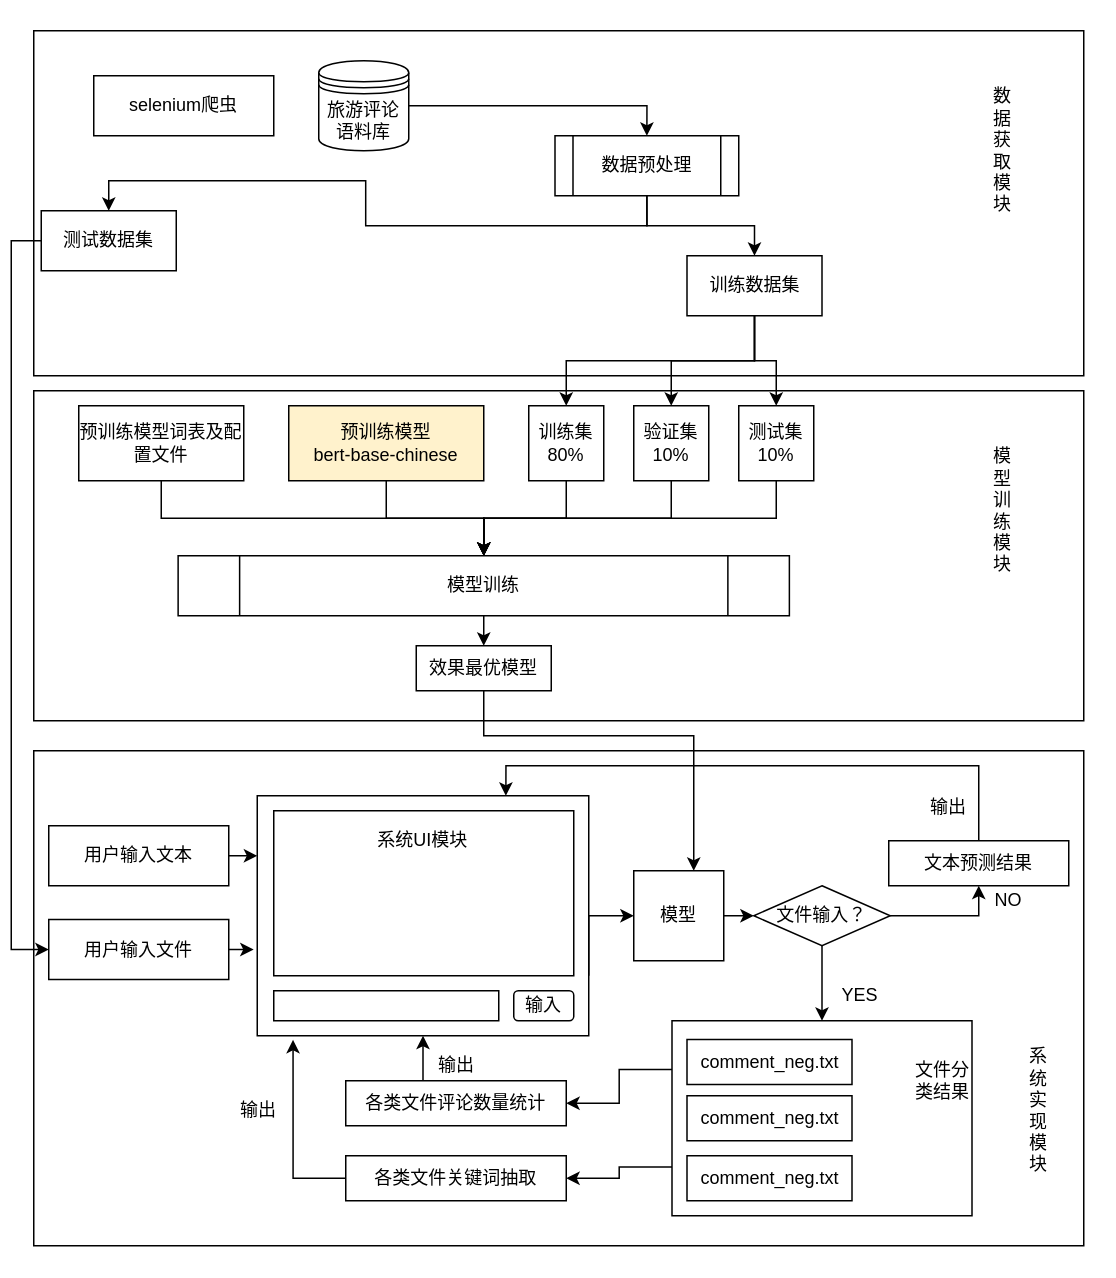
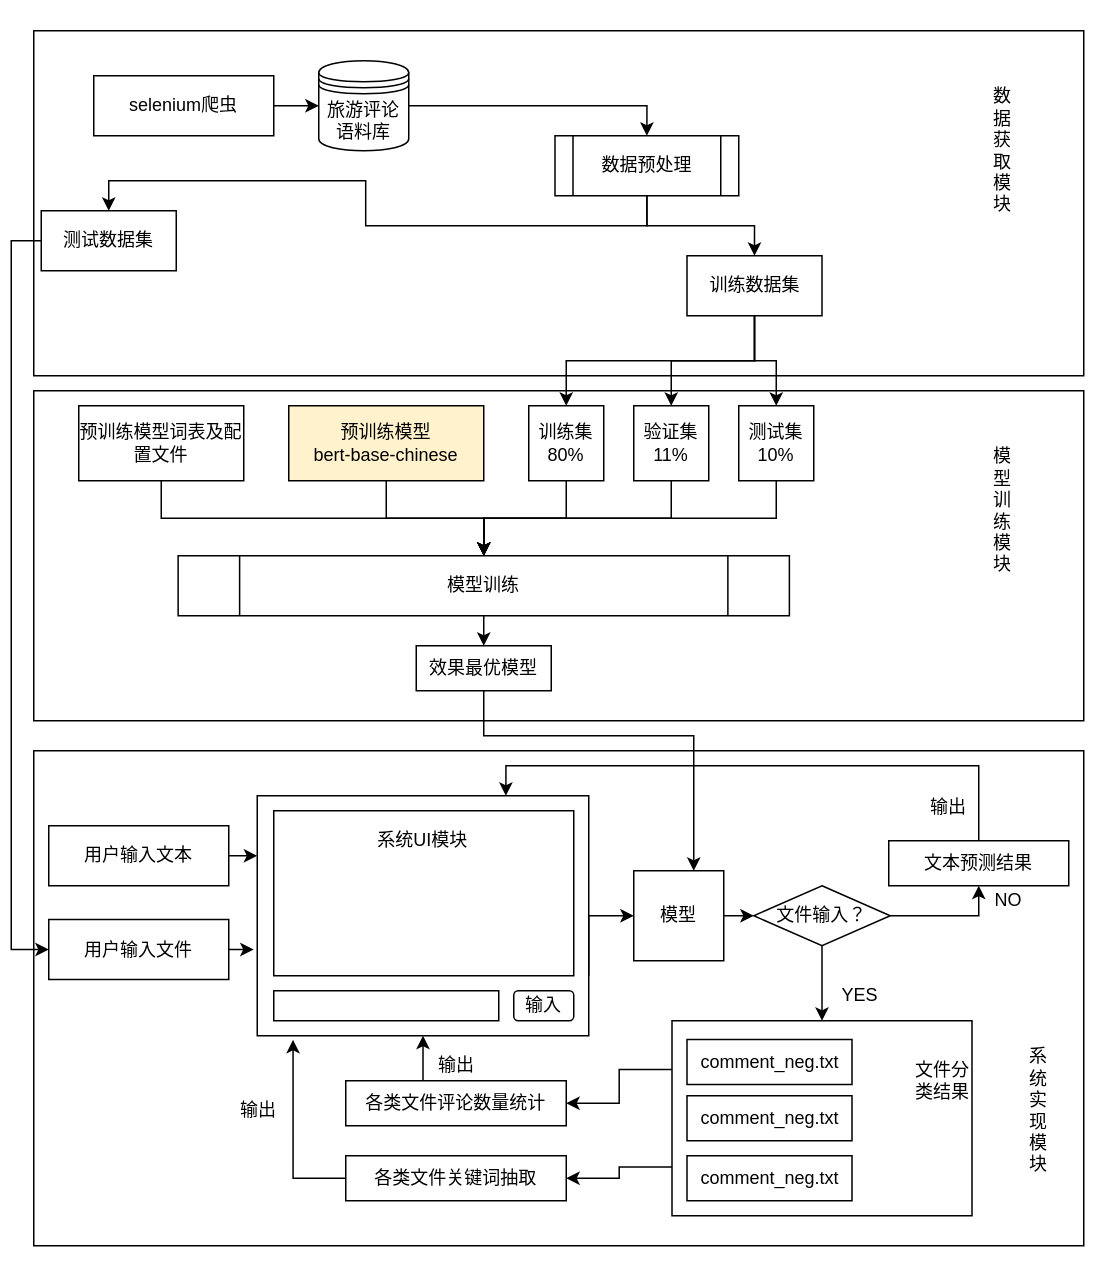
edge "selenium爬虫" -> "旅游评论语料库": added
node "验证集 10%": label "验证集 10%" -> "验证集 11%"
